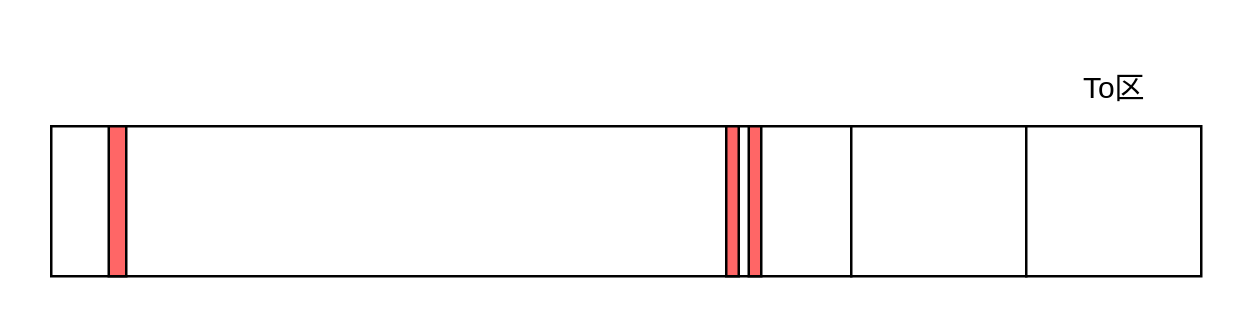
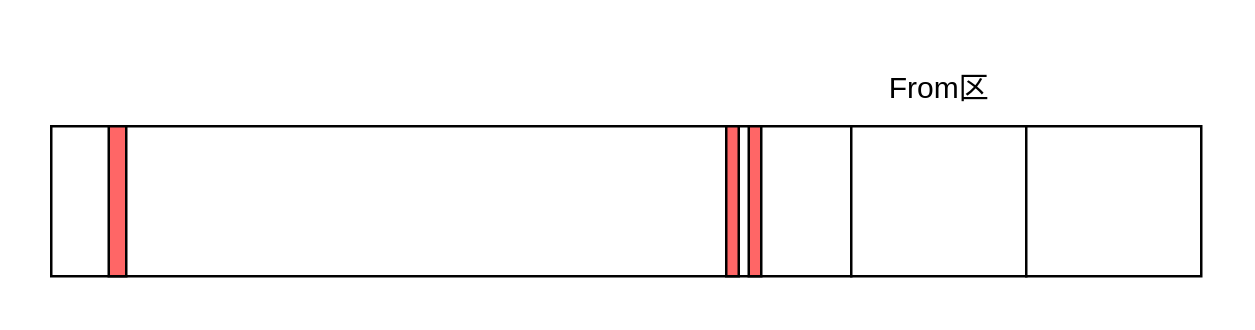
node "From区": added
node "To区": removed
